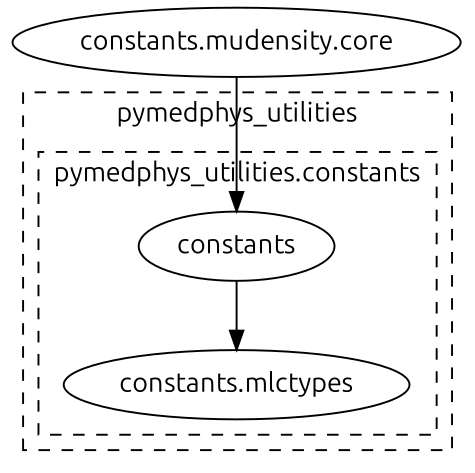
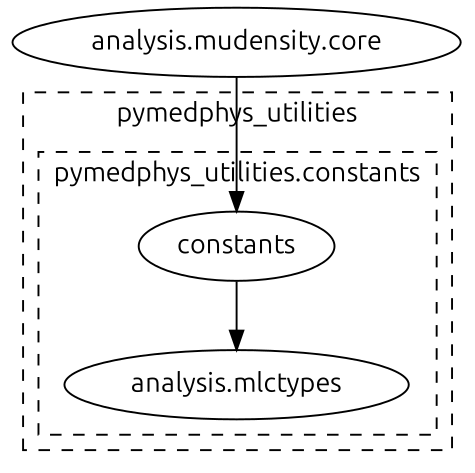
node "constants.mudensity.core": label "constants.mudensity.core" -> "analysis.mudensity.core"
node "constants.mlctypes": label "constants.mlctypes" -> "analysis.mlctypes"
